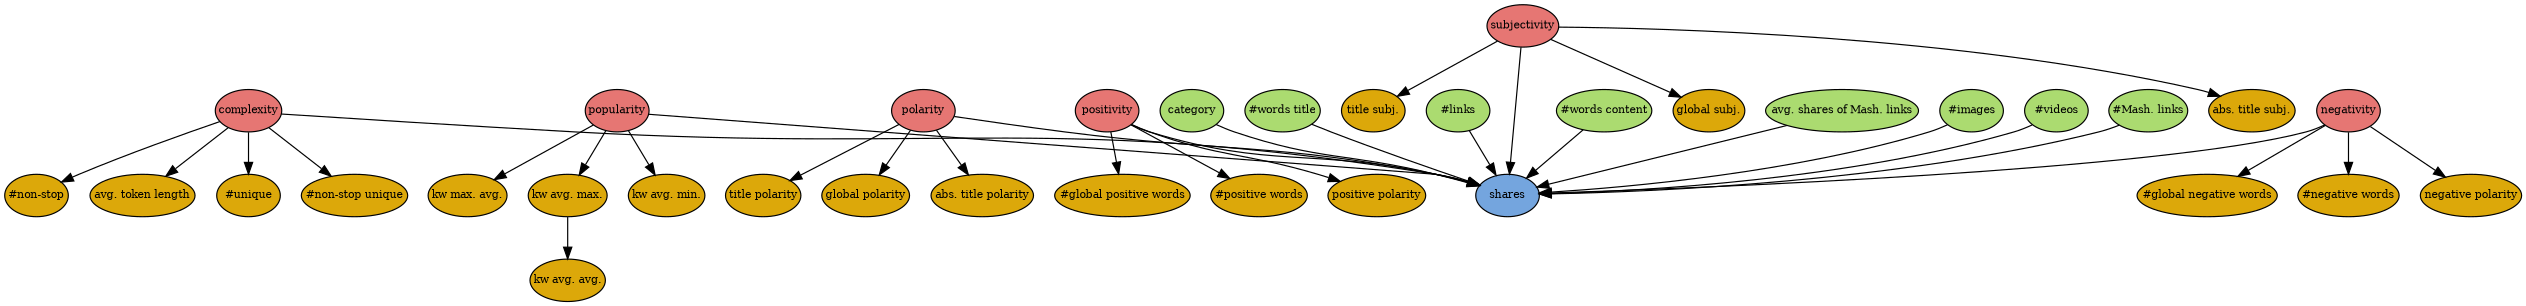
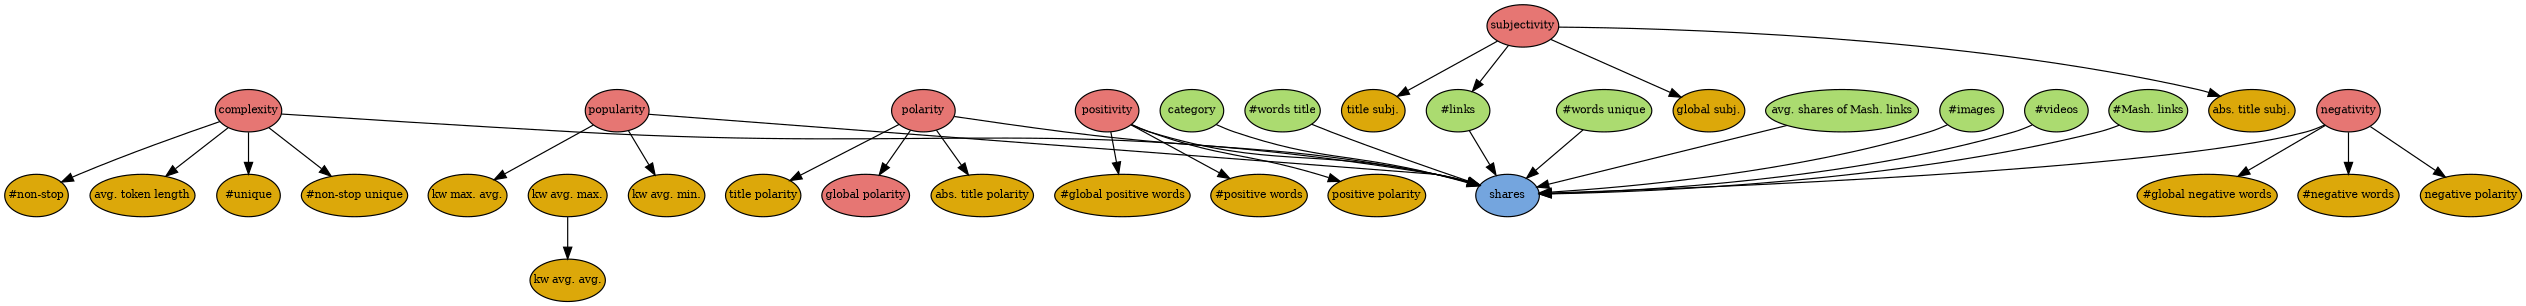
edge "subjectivity" -> "shares": now "subjectivity" -> "#links"
node "#words content": label "#words content" -> "#words unique"
edge "popularity" -> "kw avg. max.": removed
node "global polarity": fillcolor #dca80a -> #e67673
